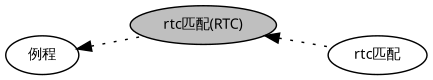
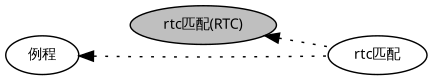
edge "rtc匹配(RTC)" -> "例程": now "rtc匹配" -> "例程"
